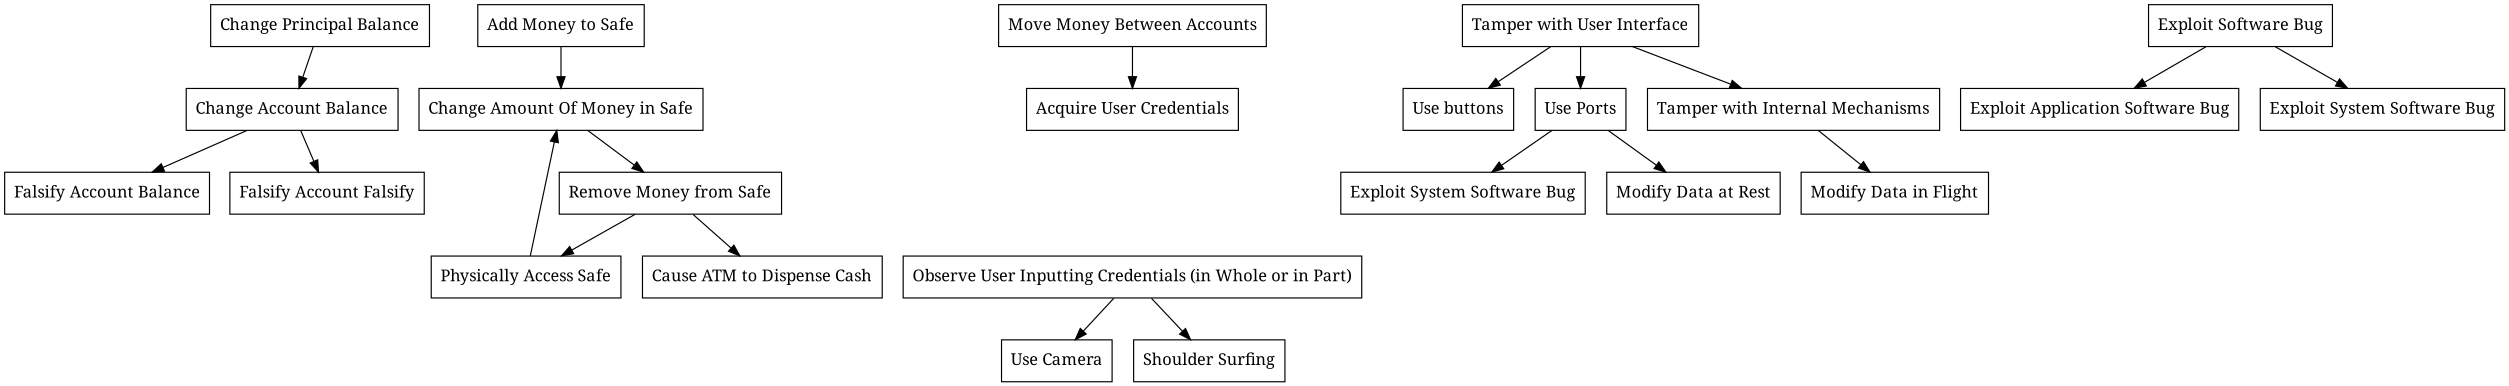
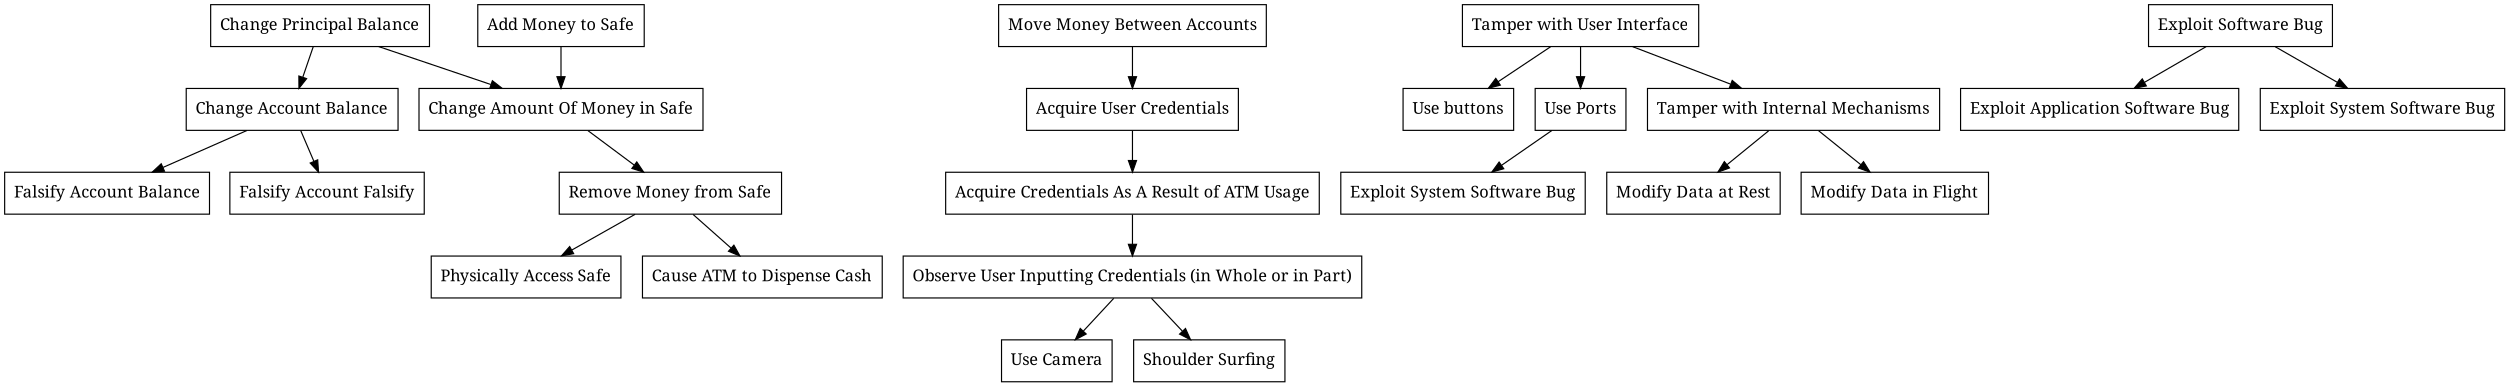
edge "Use Ports" -> "Modify Data at Rest": now "Tamper with Internal Mechanisms" -> "Modify Data at Rest"
node "Acquire Credentials As A Result of ATM Usage": added
edge "Physically Access Safe" -> "Change Amount Of Money in Safe": now "Change Principal Balance" -> "Change Amount Of Money in Safe"
